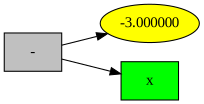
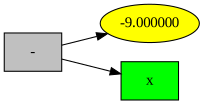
node "-3.000000": label "-3.000000" -> "-9.000000"
